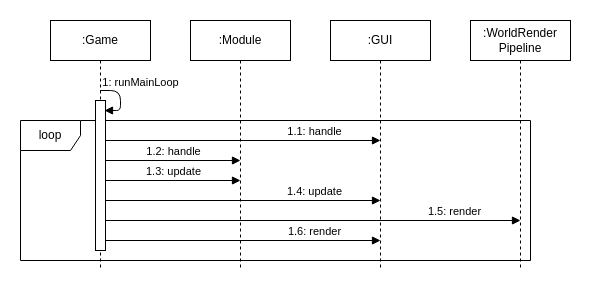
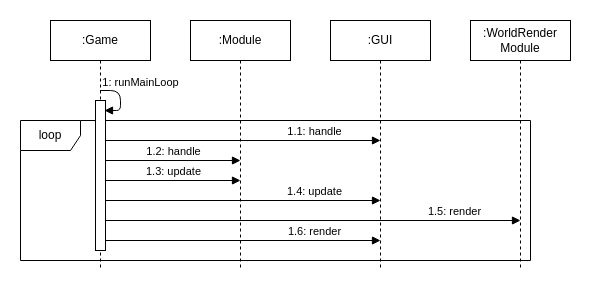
node ":WorldRender Pipeline": label ":WorldRender Pipeline" -> ":WorldRender Module"
